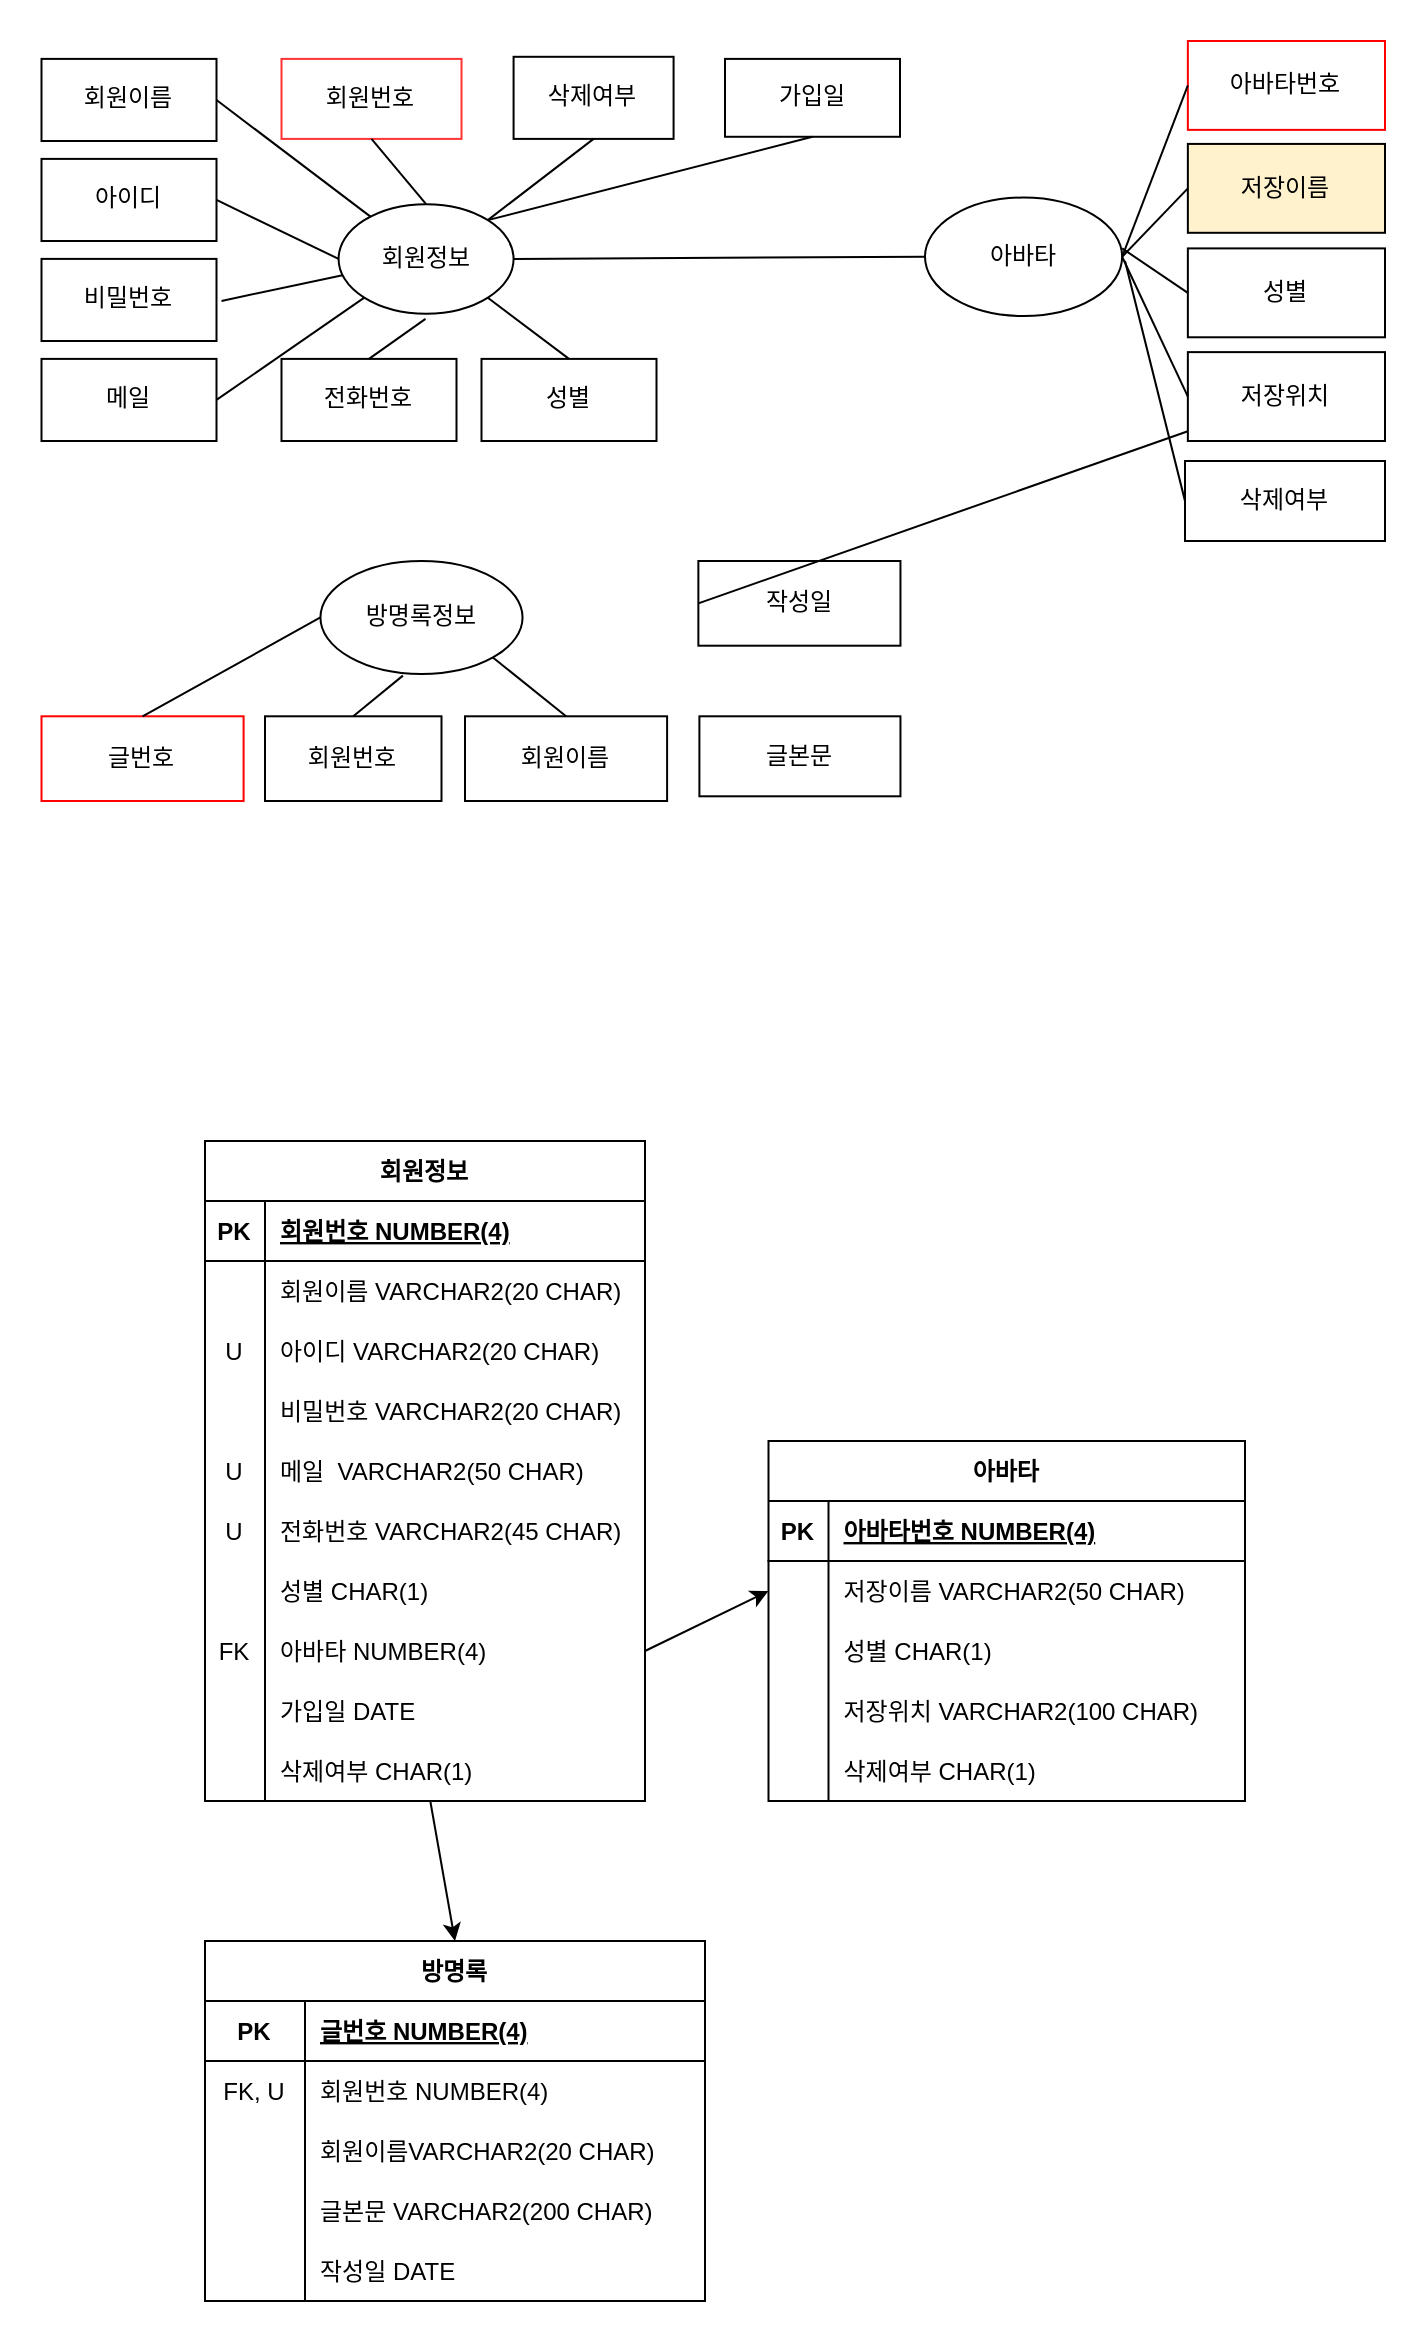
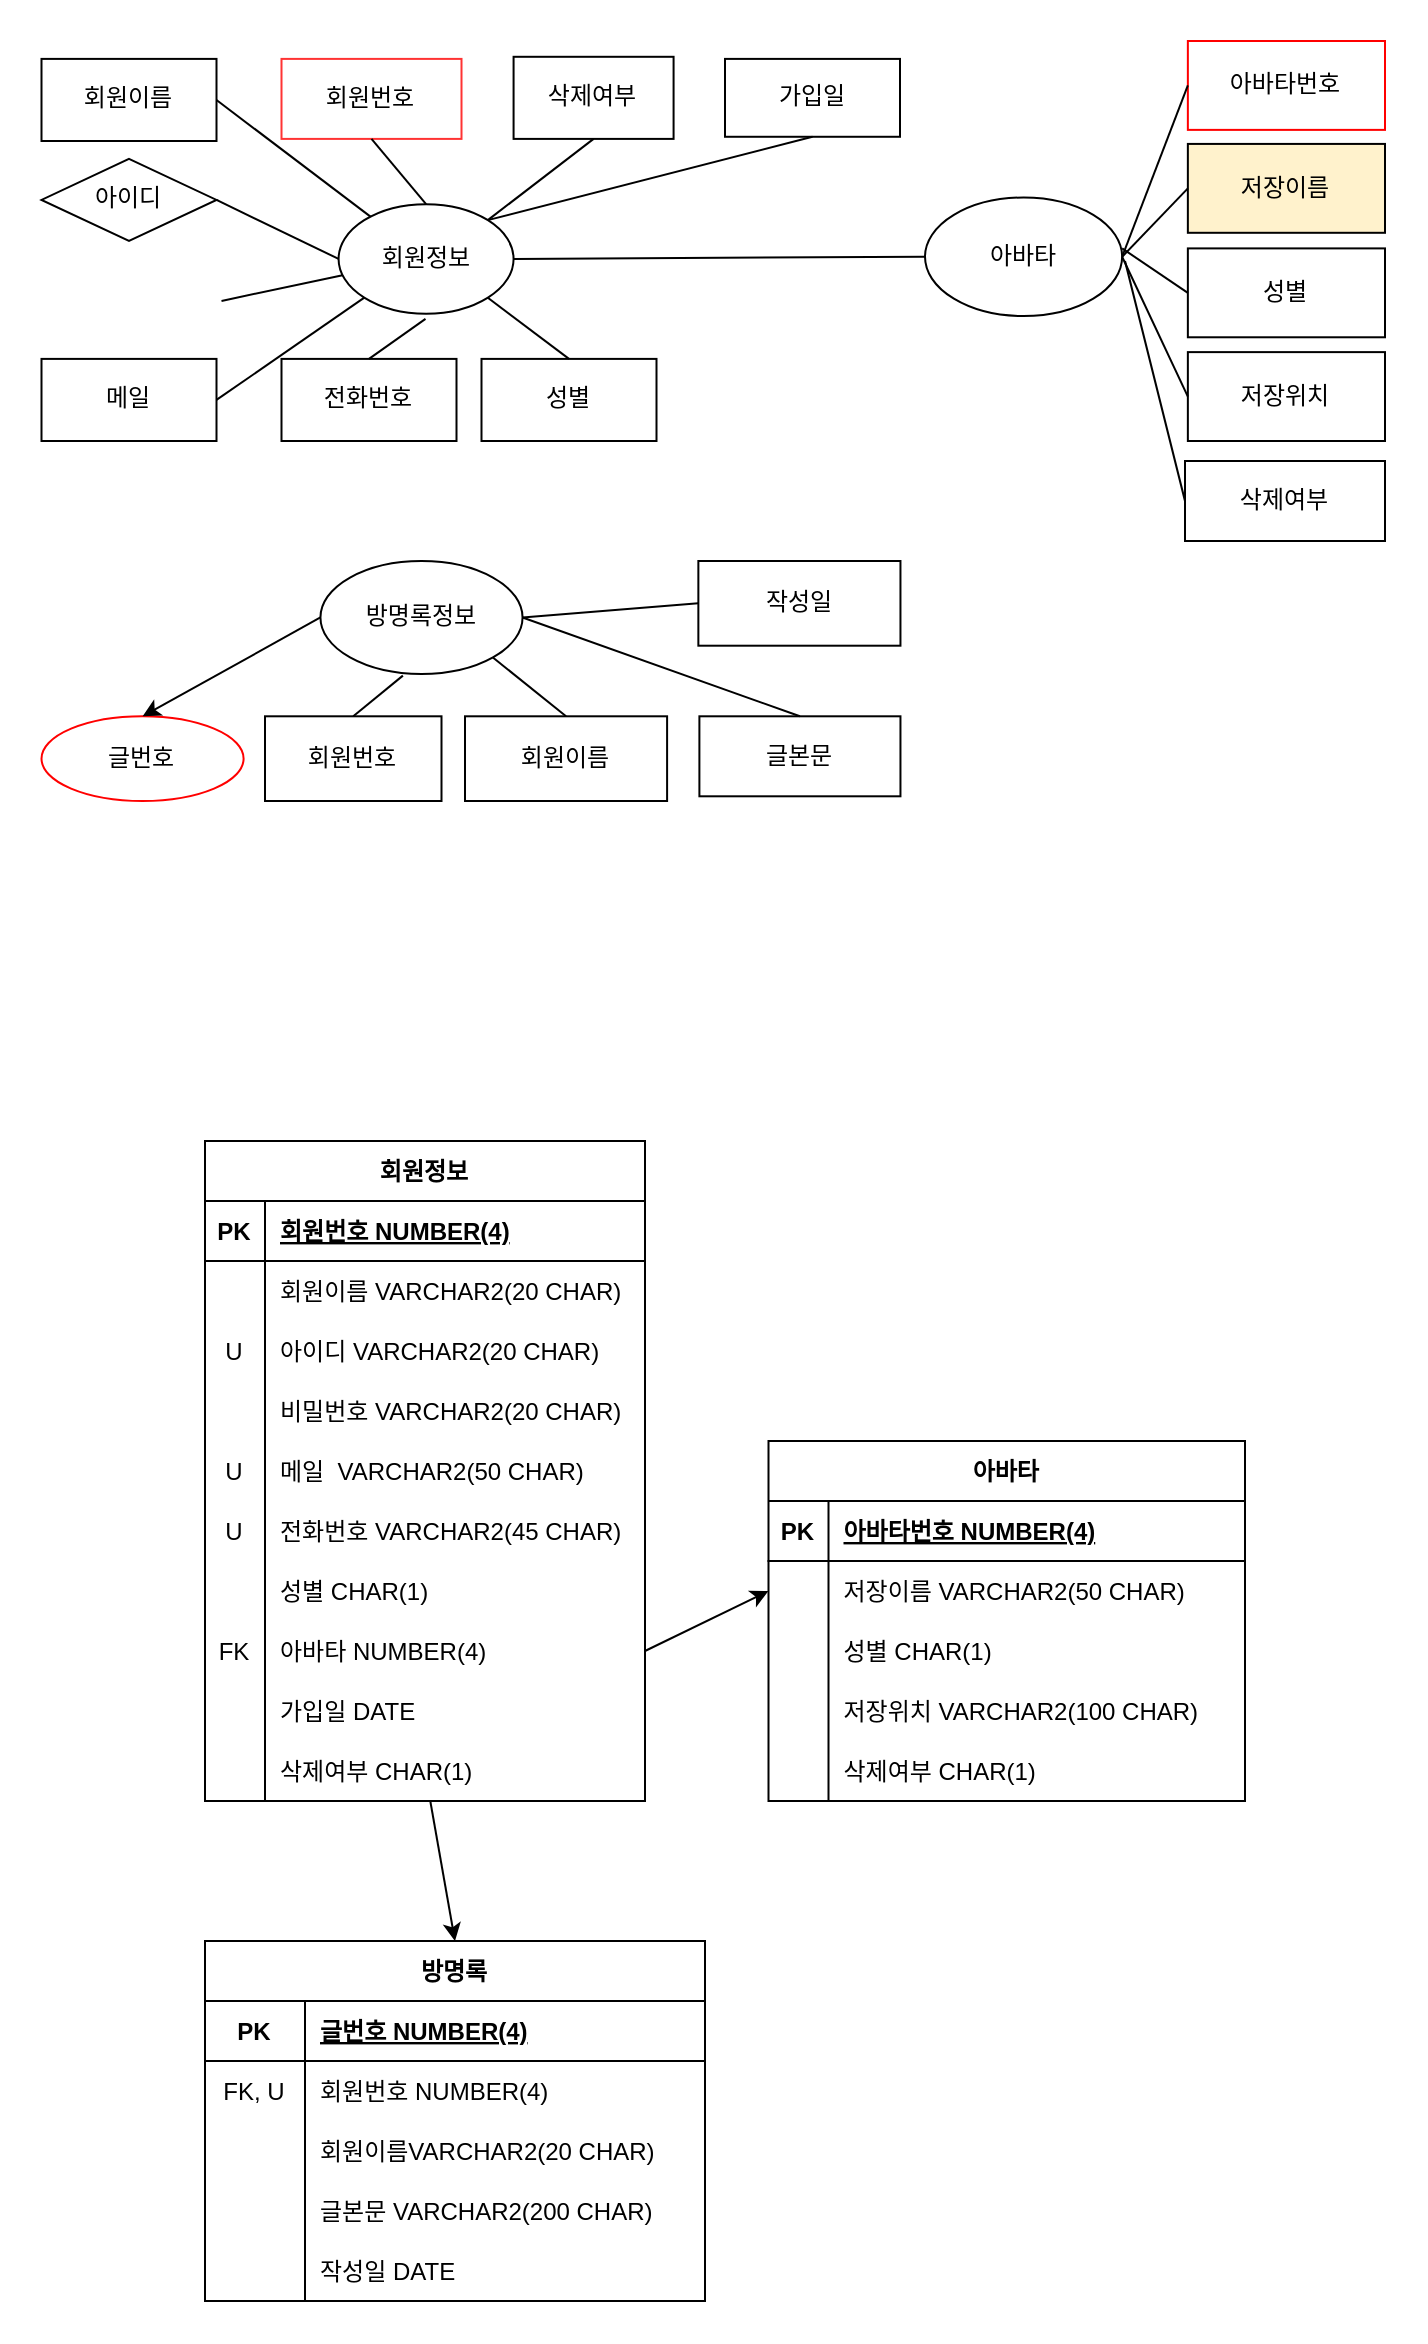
node "아이디": shape rectangle -> diamond
node "비밀번호": removed
edge "저장위치" -- "작성일": now "방명록정보" -- "작성일"
edge "방명록정보" -- "글본문": added
edge "방명록정보" -- "글번호": arrowhead none -> classic
node "글번호": shape rectangle -> ellipse
